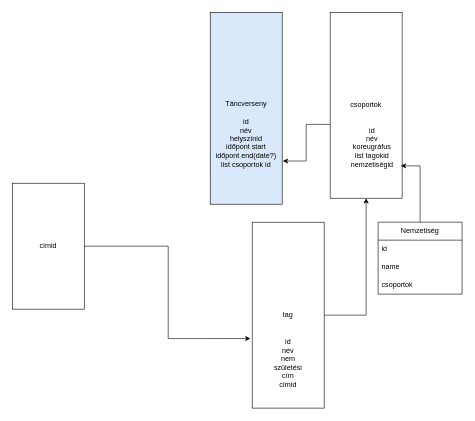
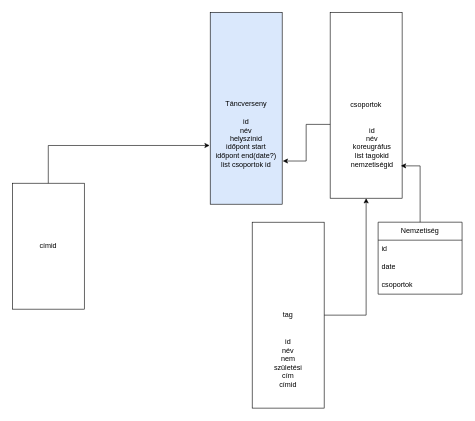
edge "címid" -> "Táncverseny": added
node "name": label "name" -> "date"
edge "címid" -> "tag": removed
